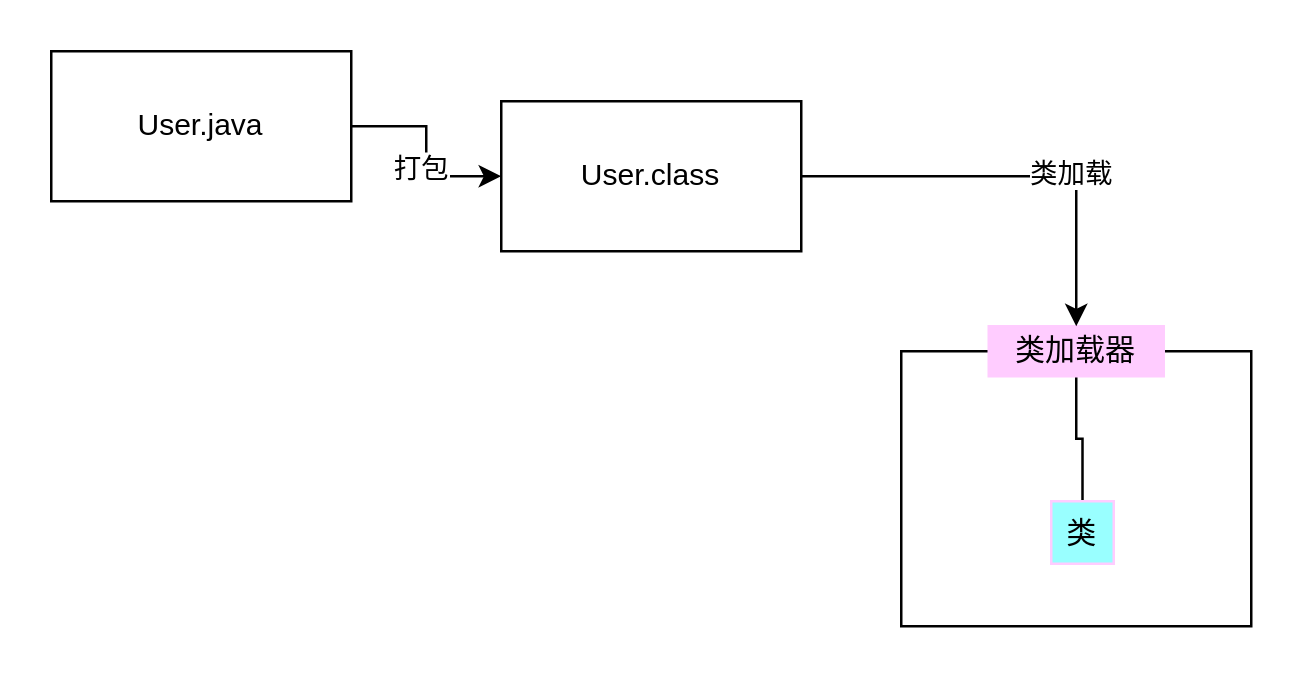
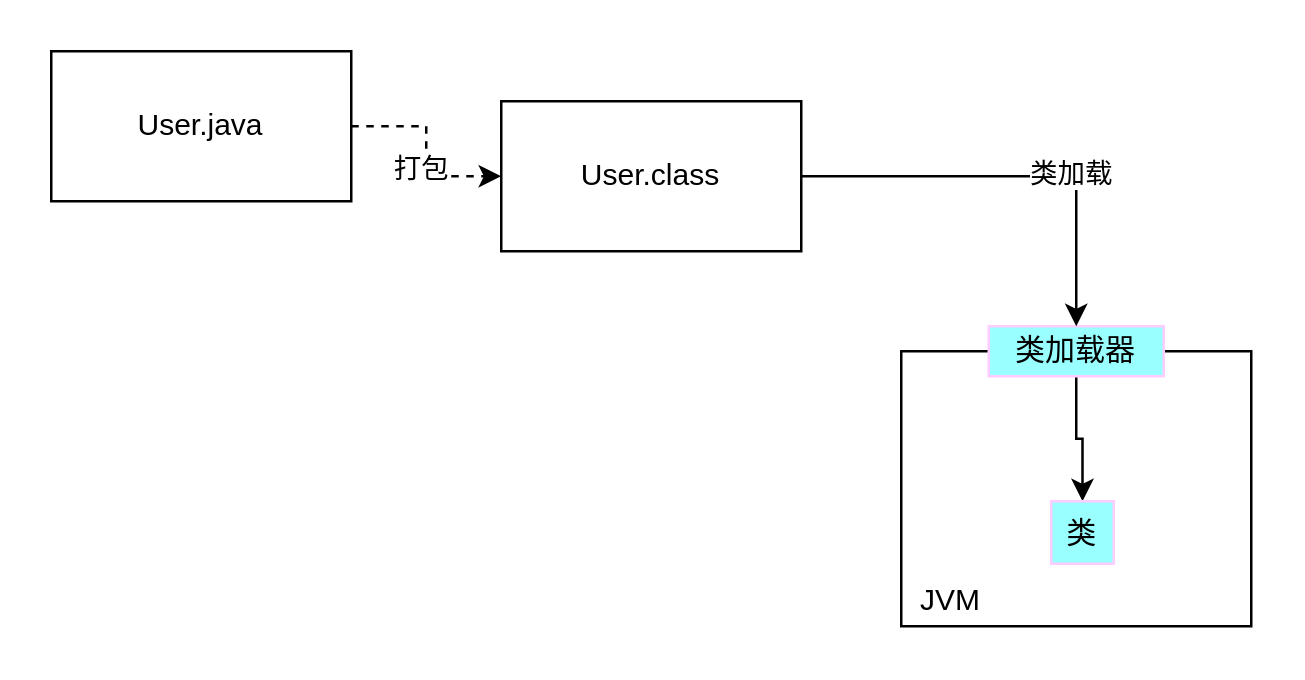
edge "User.java" -> "User.class": style solid -> dashed
node "类加载器": fillcolor #ffccff -> #99ffff
edge "类加载器" -- "类": arrowhead none -> classic
node "JVM": added
